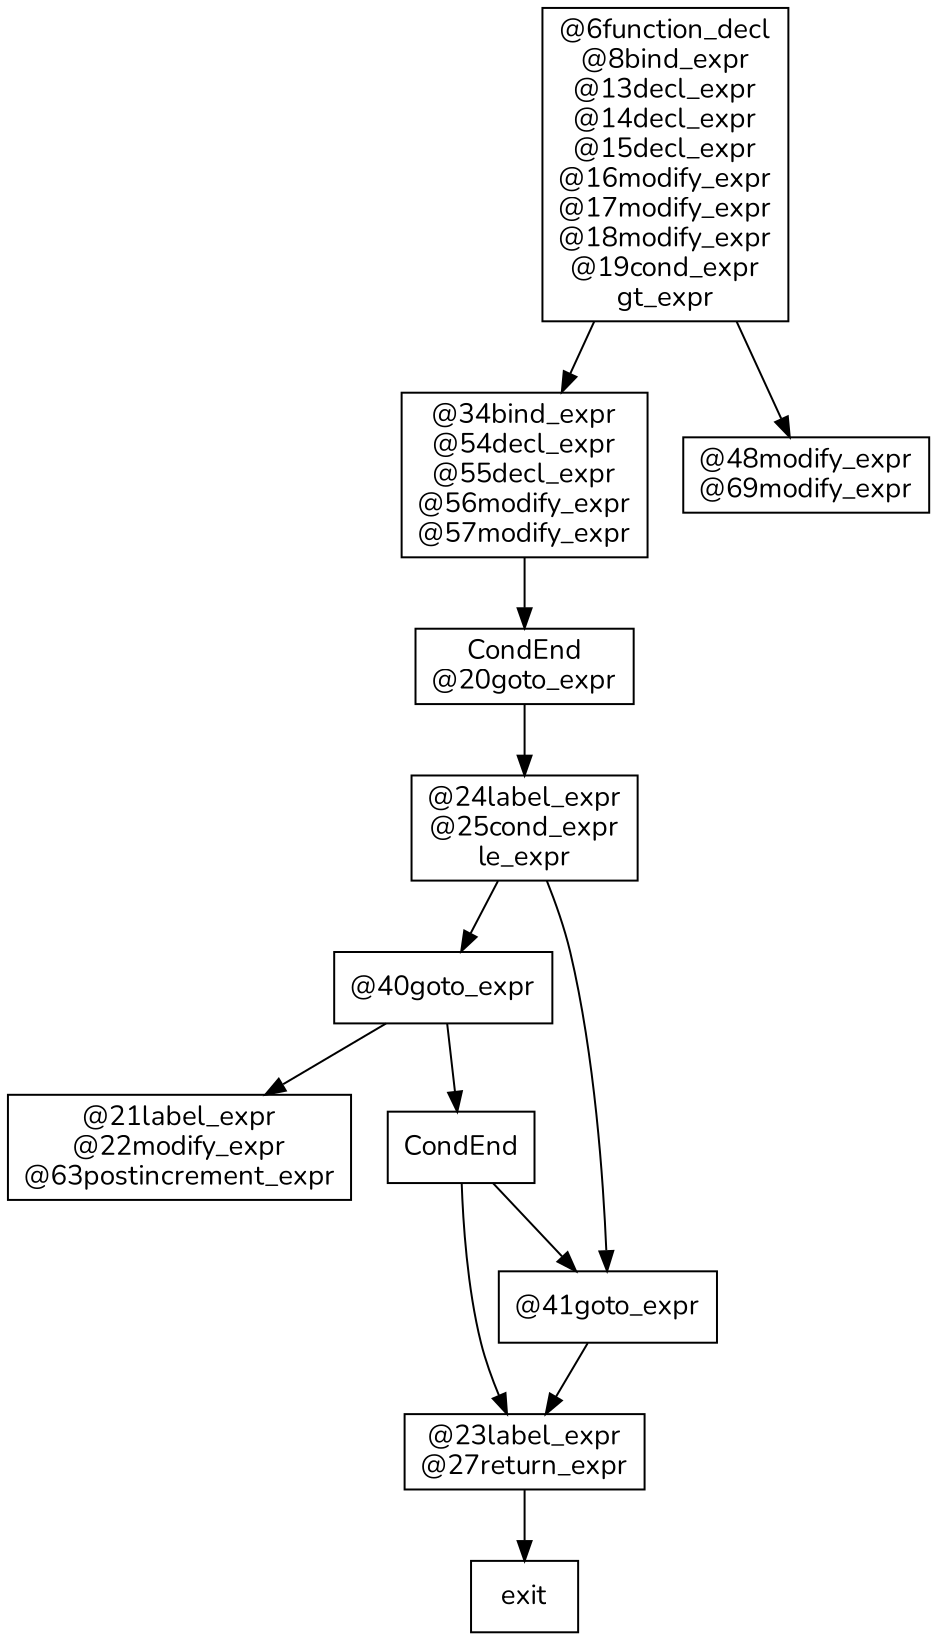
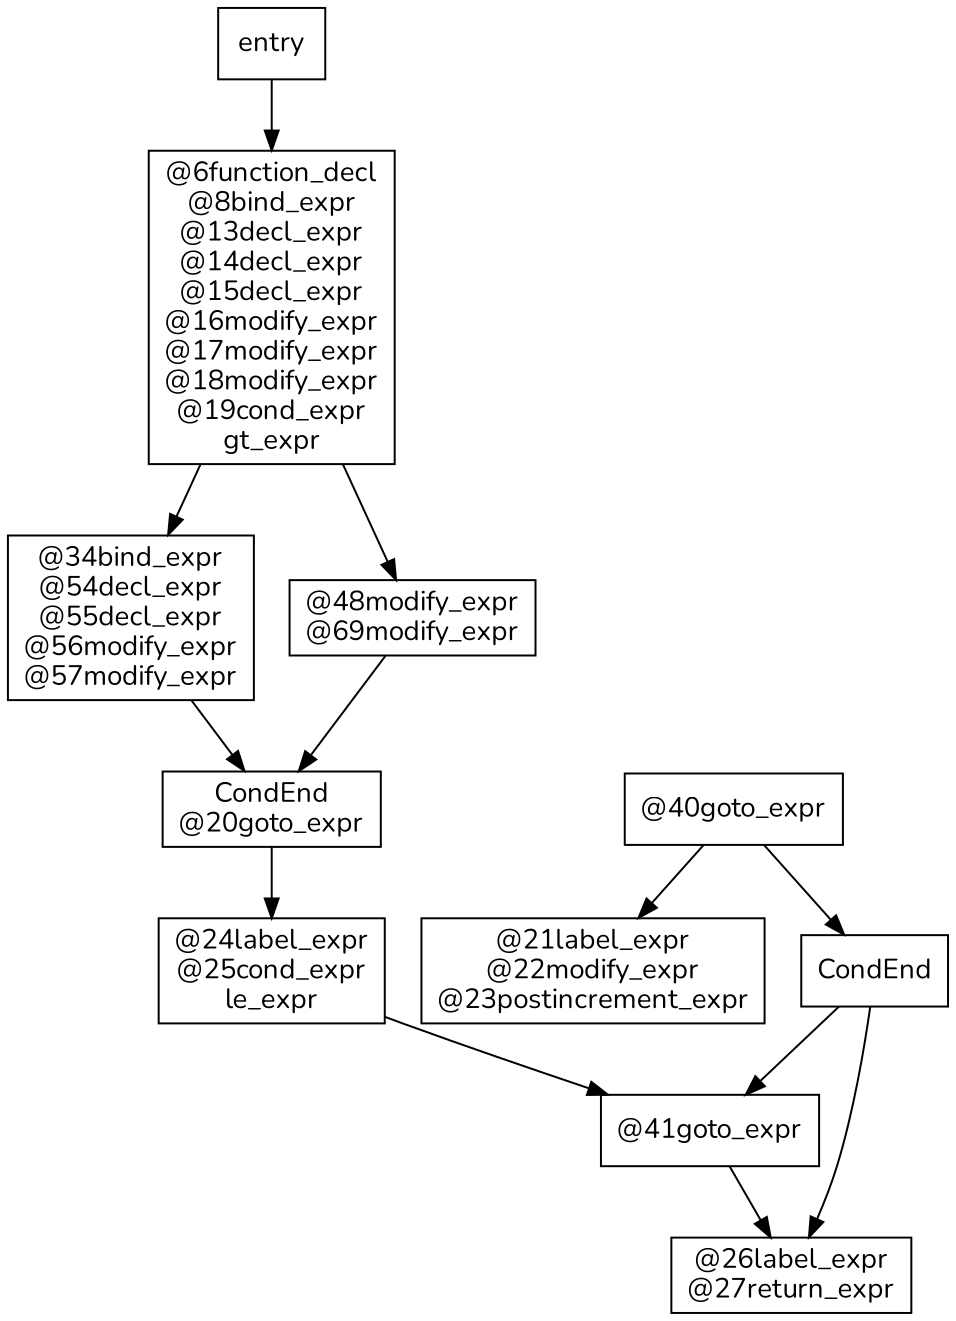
node "entry": added
edge "@48modify_expr @69modify_expr" -> "CondEnd @20goto_expr": added
edge "@24label_expr @25cond_expr le_expr" -> "@40goto_expr": removed
node "@21label_expr @22modify_expr @63postincrement_expr": label "@21label_expr @22modify_expr @63postincrement_expr" -> "@21label_expr @22modify_expr @23postincrement_expr"
node "@23label_expr @27return_expr": label "@23label_expr @27return_expr" -> "@26label_expr @27return_expr"
node "exit": removed
